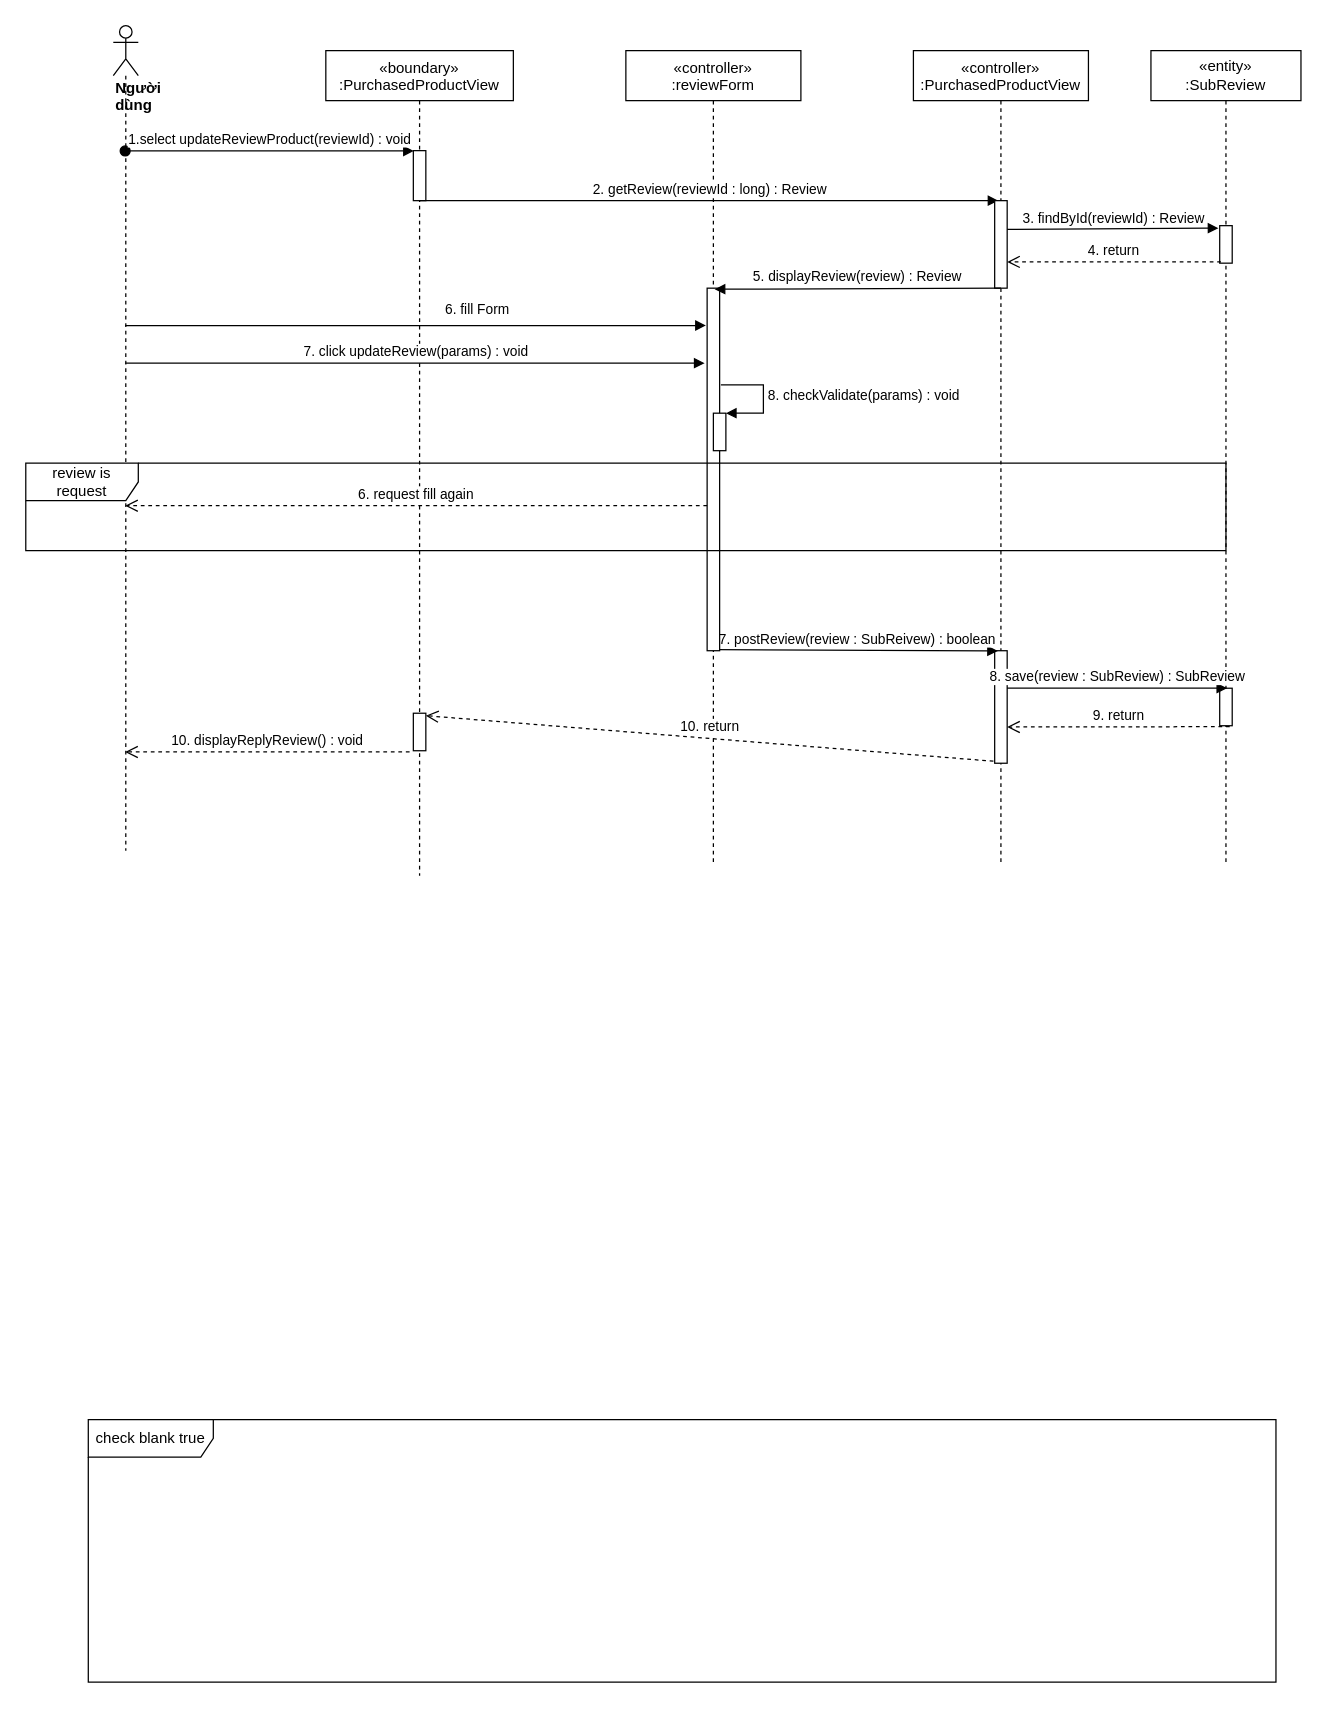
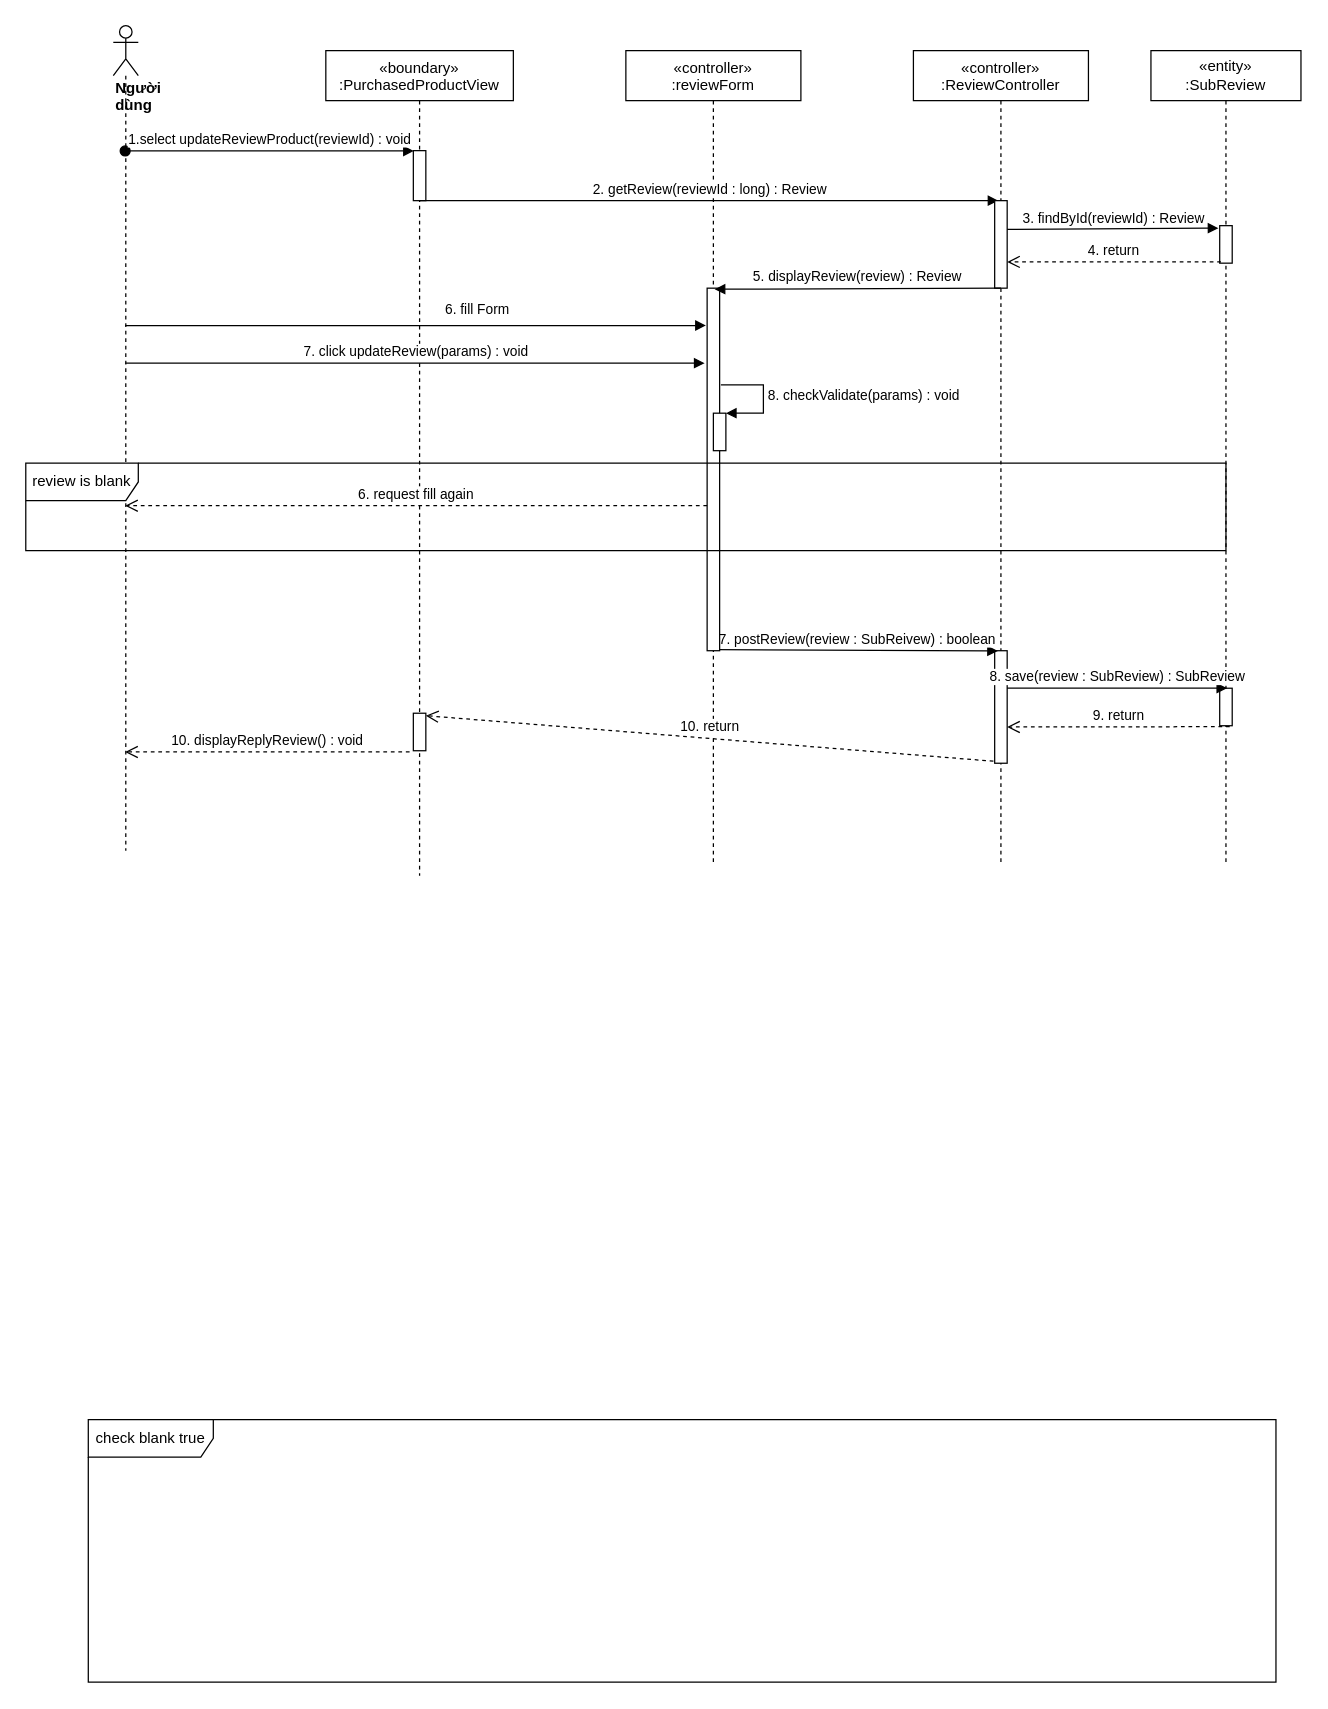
node "«controller» :PurchasedProductView": label "«controller» :PurchasedProductView" -> "«controller» :ReviewController"
node "review is request": label "review is request" -> "review is blank"
